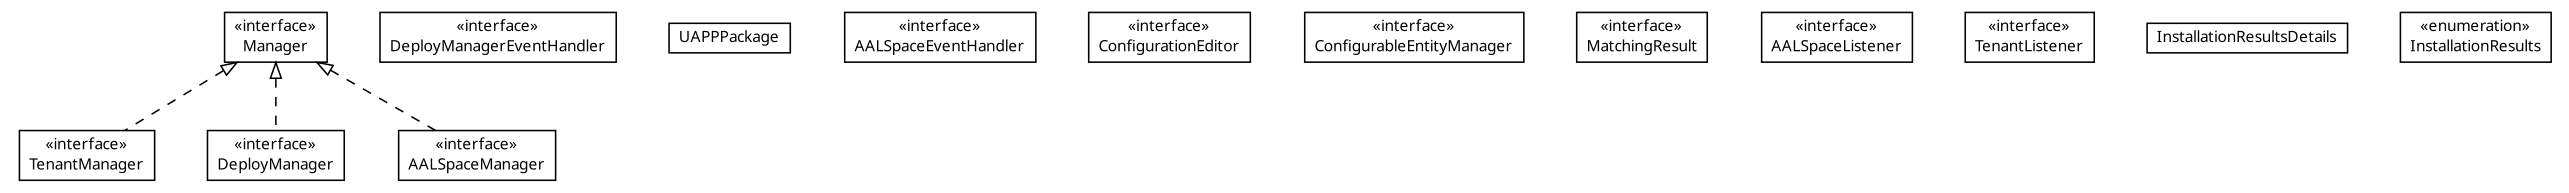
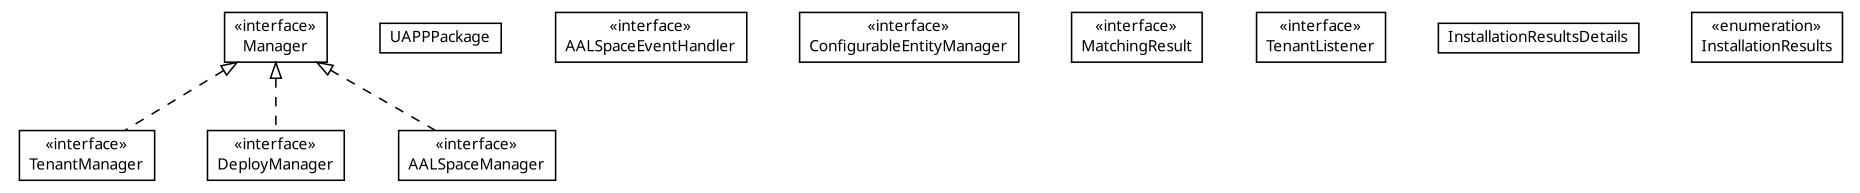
node "DeployManagerEventHandler": removed
node "ConfigurationEditor": removed
node "AALSpaceListener": removed
